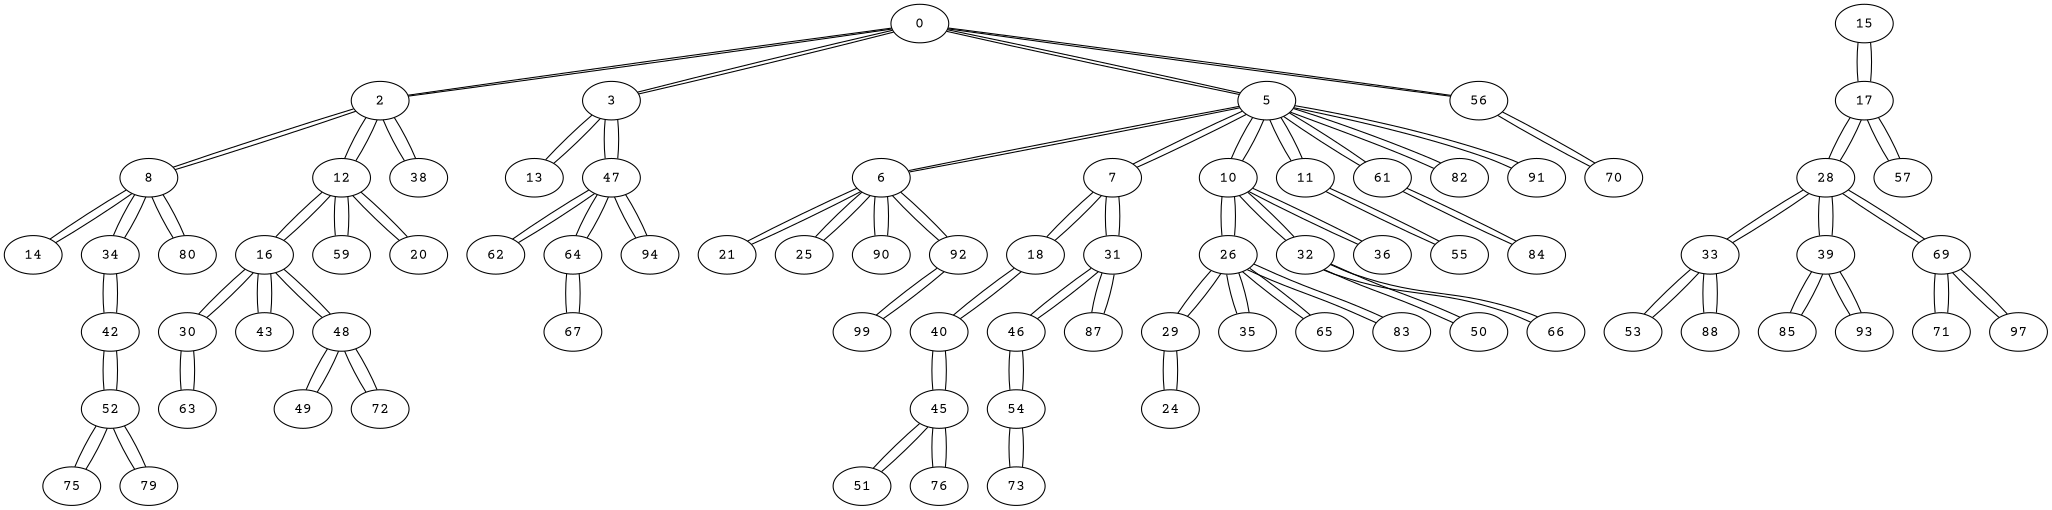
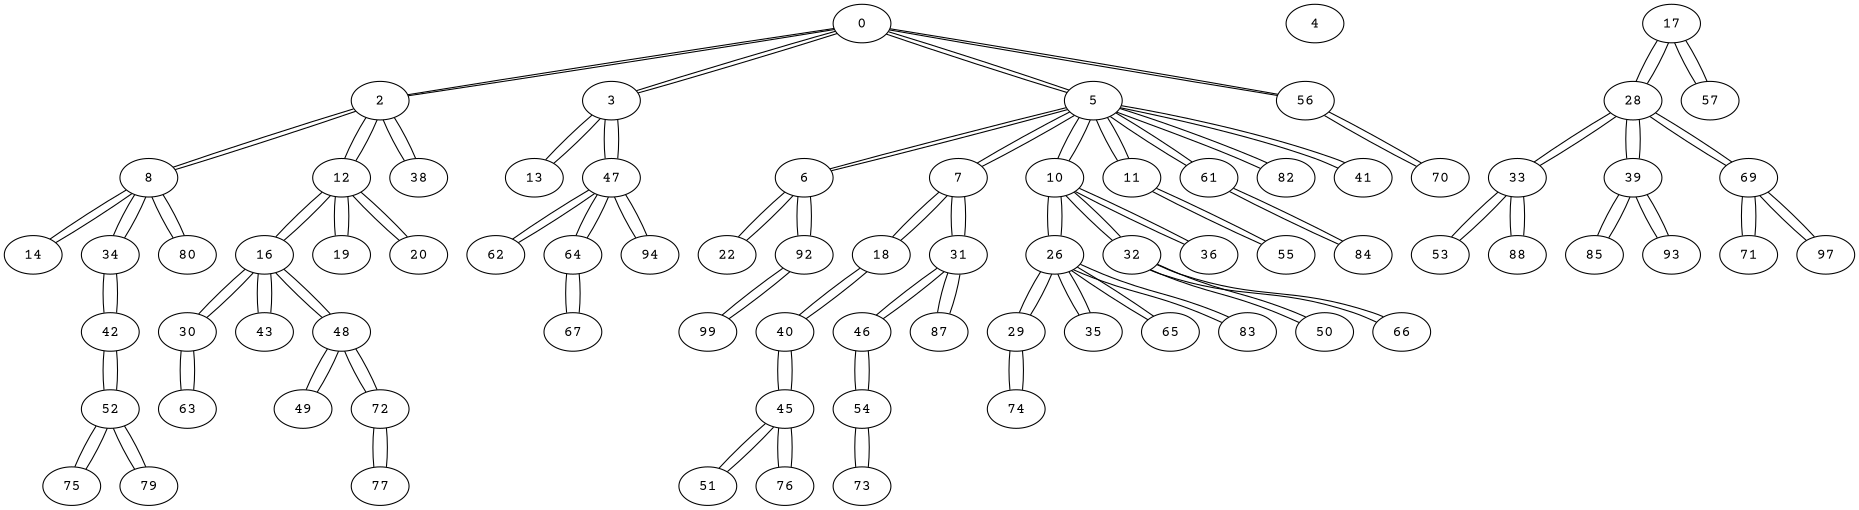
node "4": added
node "15": removed
node "91": label "91" -> "41"
node "59": label "59" -> "19"
node "21": label "21" -> "22"
node "25": removed
node "90": removed
node "24": label "24" -> "74"
node "77": added
